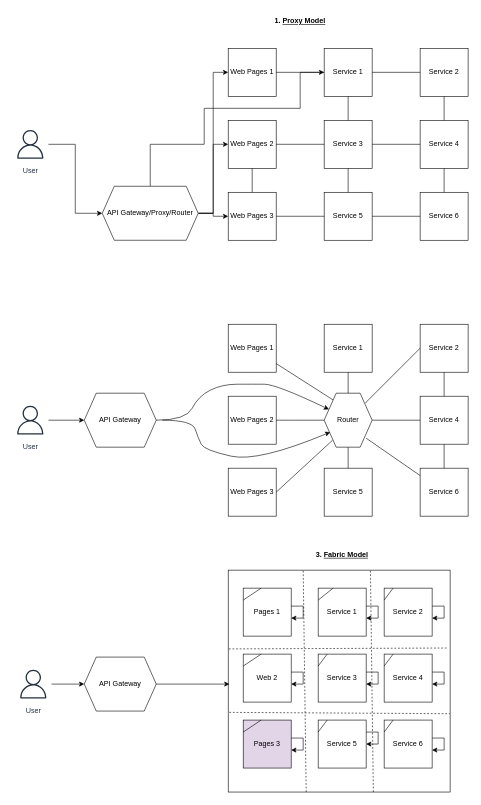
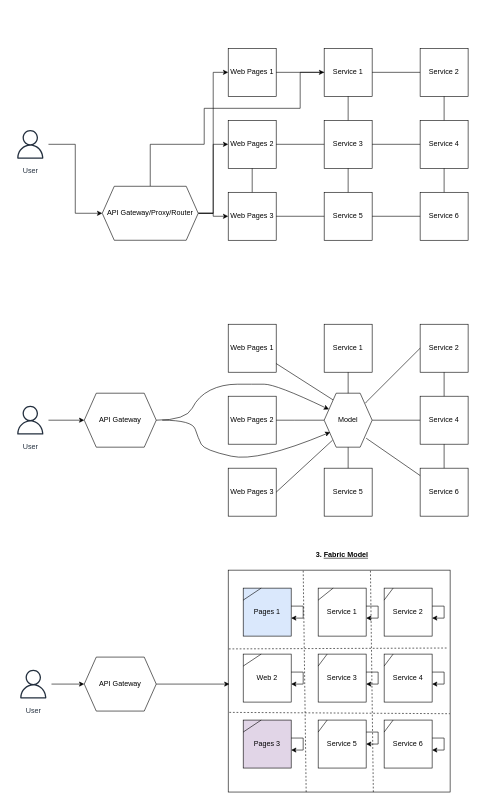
node "1. Proxy Model": removed
node "Router": label "Router" -> "Model"
node "Pages 1": fillcolor #ffffff -> #dae8fc
